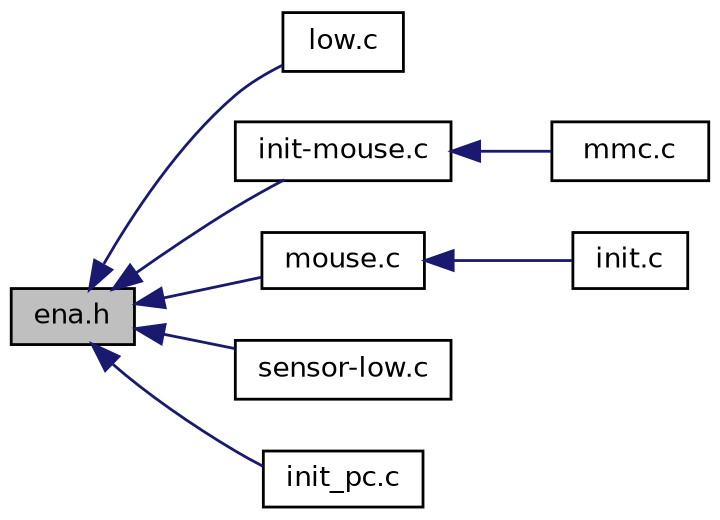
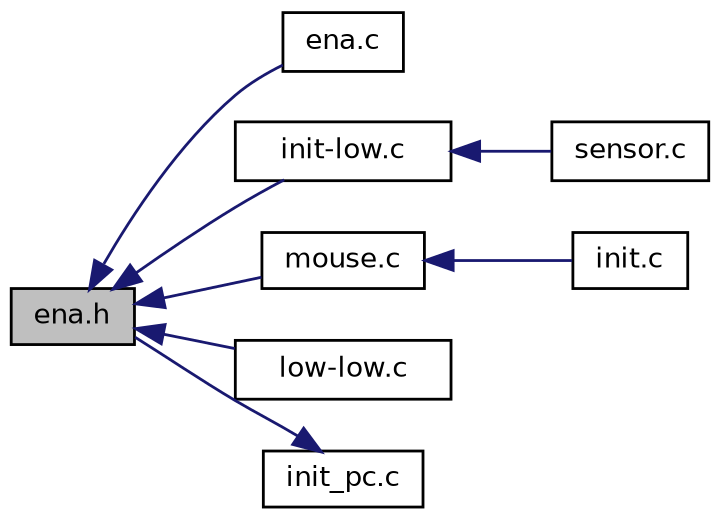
node "low.c": label "low.c" -> "ena.c"
node "init-mouse.c": label "init-mouse.c" -> "init-low.c"
node "mmc.c": label "mmc.c" -> "sensor.c"
node "sensor-low.c": label "sensor-low.c" -> "low-low.c"
edge "init_pc.c" -> "ena.h": reversed
